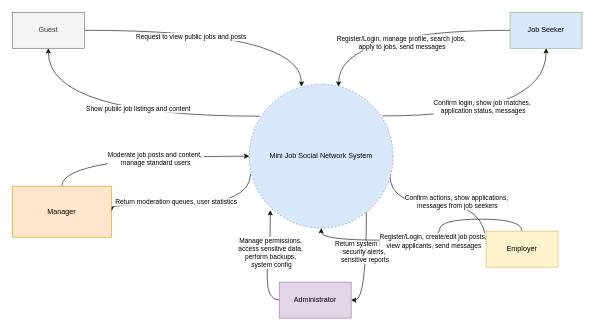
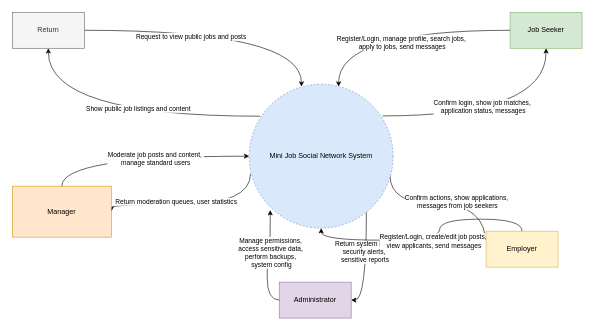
node "Guest": label "Guest" -> "Return"
node "Job Seeker": fillcolor #dae8fc -> #d5e8d4
